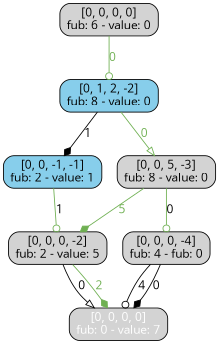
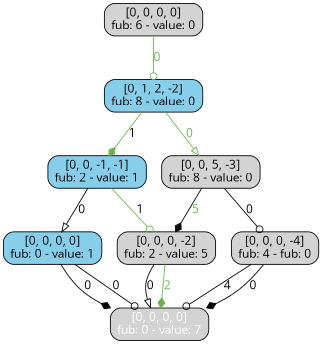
edge "[0, 1, 2, -2] fub: 8 - value: 0" -> "[0, 0, -1, -1] fub: 2 - value: 1": color black -> #6fb052
edge "[0, 0, 5, -3] fub: 8 - value: 0" -> "[0, 0, 0, -2] fub: 2 - value: 5": color #6fb052 -> black
edge "[0, 0, 5, -3] fub: 8 - value: 0" -> "[0, 0, 0, -4] fub: 4 - fub: 0": color #6fb052 -> black
node "[0, 0, 0, 0] fub: 0 - value: 1": added
